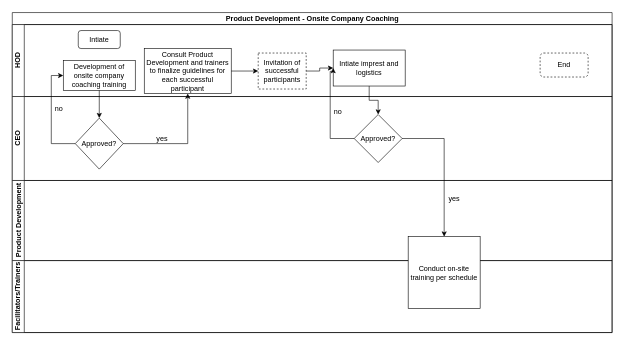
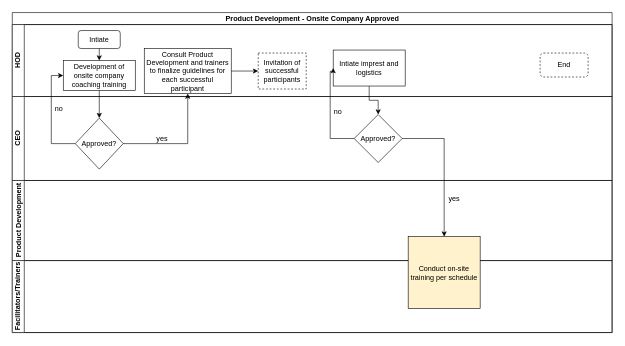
node "Product Development - Onsite Company Coaching": label "Product Development - Onsite Company Coaching" -> "Product Development - Onsite Company Approved"
edge "Intiate" -> "Development of onsite company coaching training": added
edge "Invitation of successful participants" -> "Intiate imprest and logistics": removed
node "Conduct on-site training per schedule": fillcolor #ffffff -> #fff2cc
